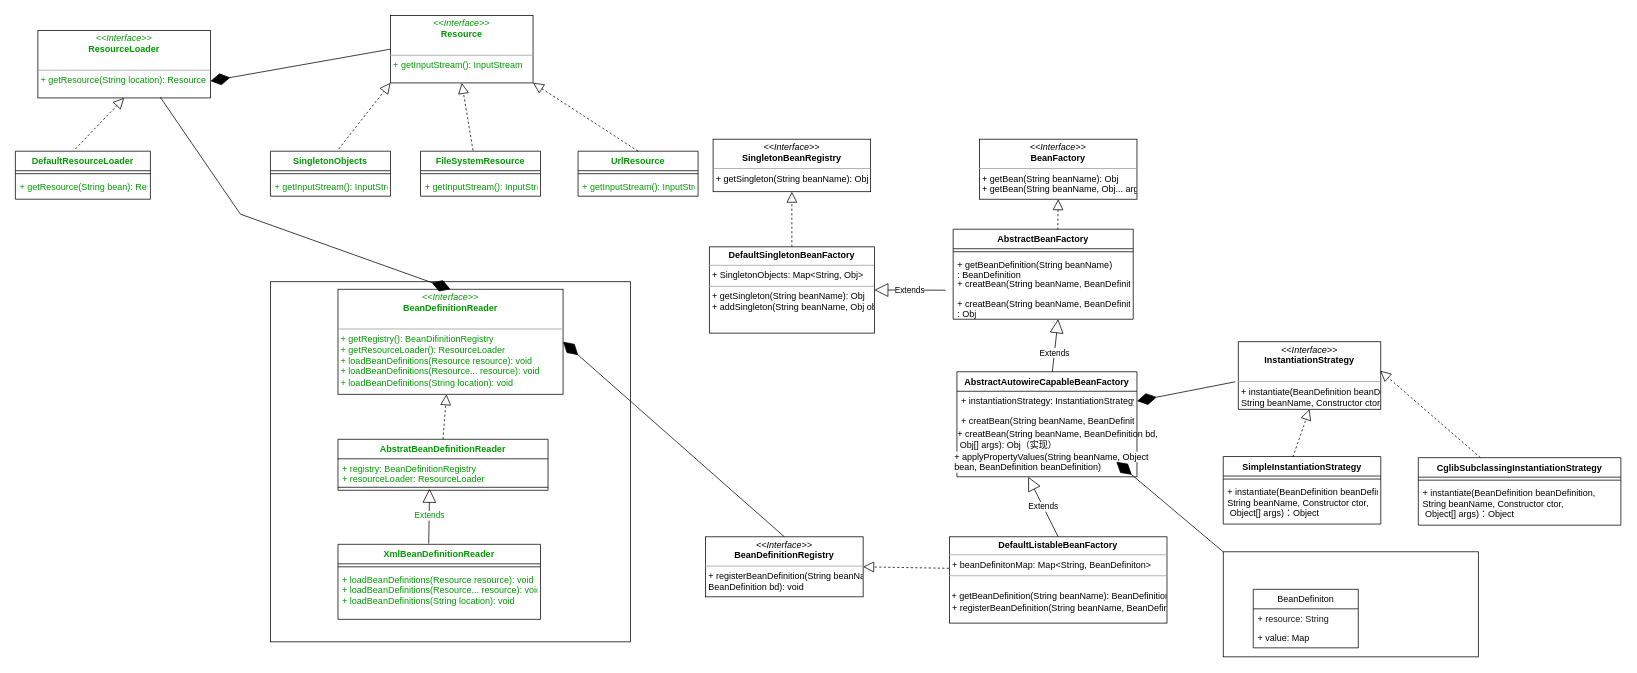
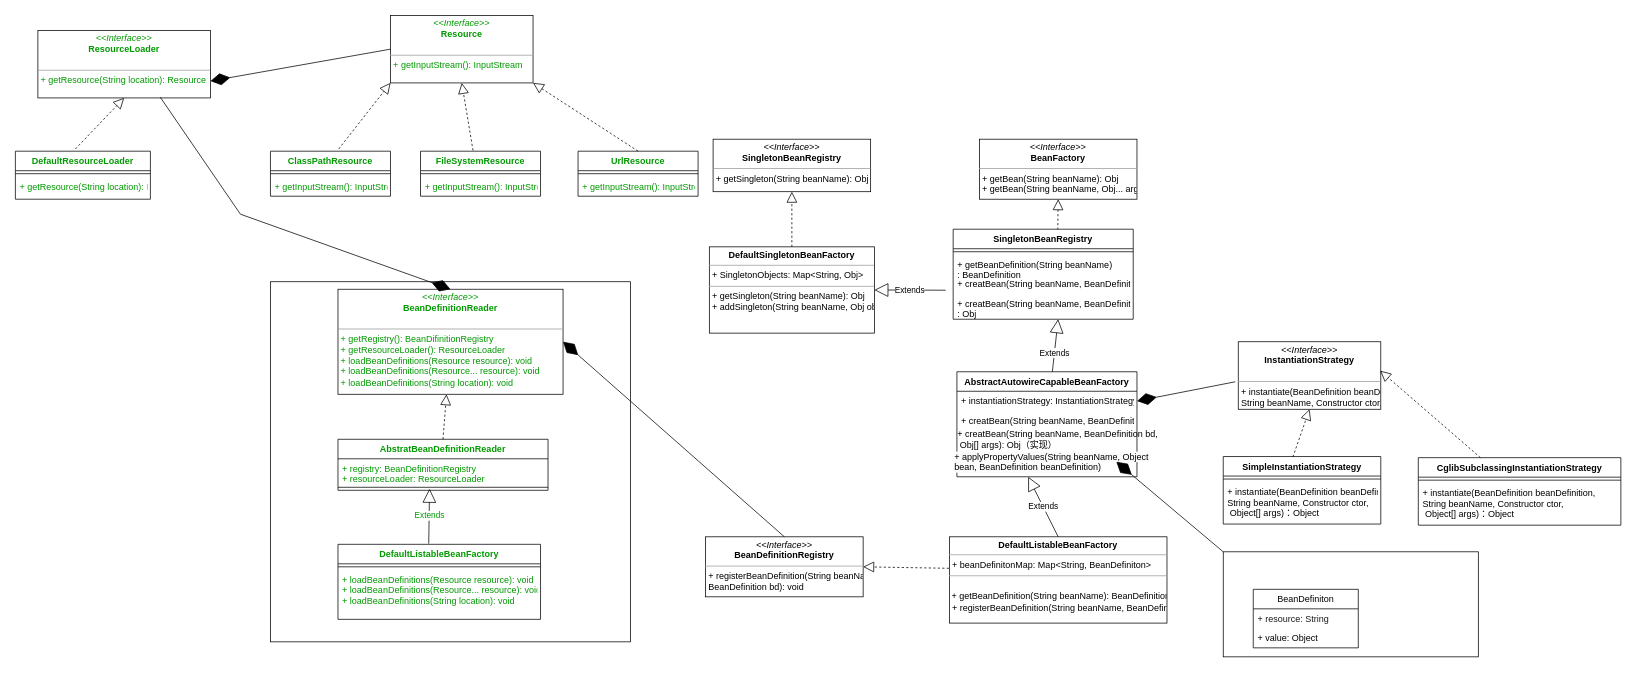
node "SingletonObjects": label "SingletonObjects" -> "ClassPathResource"
node "+ getResource(String bean): Resource": label "+ getResource(String bean): Resource" -> "+ getResource(String location): Resource"
node "AbstractBeanFactory": label "AbstractBeanFactory" -> "SingletonBeanRegistry"
node "XmlBeanDefinitionReader": label "XmlBeanDefinitionReader" -> "DefaultListableBeanFactory"
node "+ value: Map": label "+ value: Map" -> "+ value: Object"
